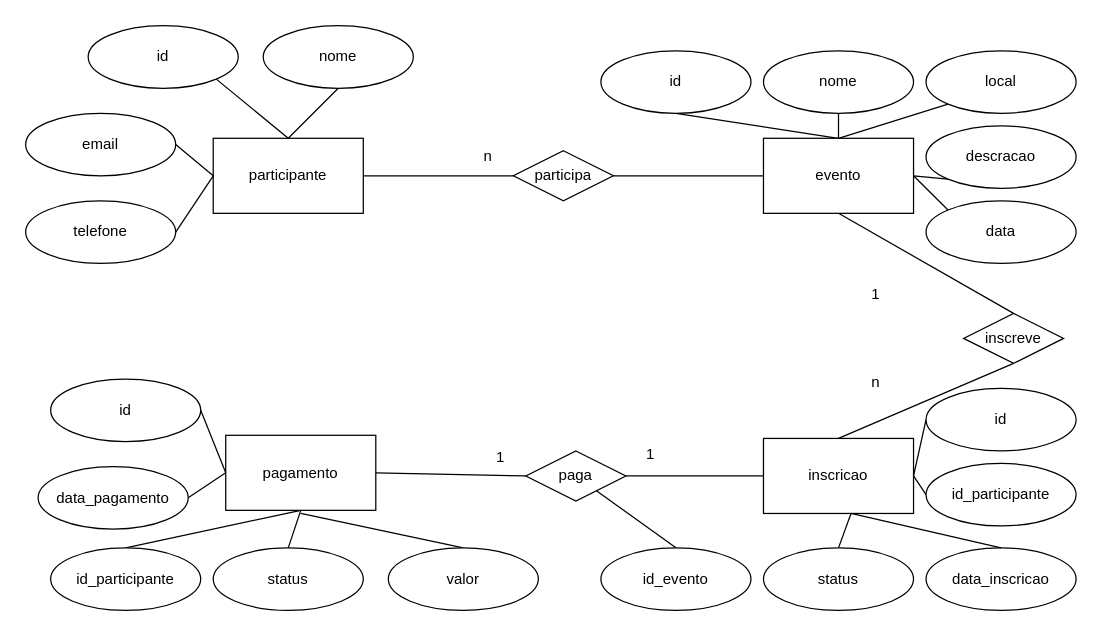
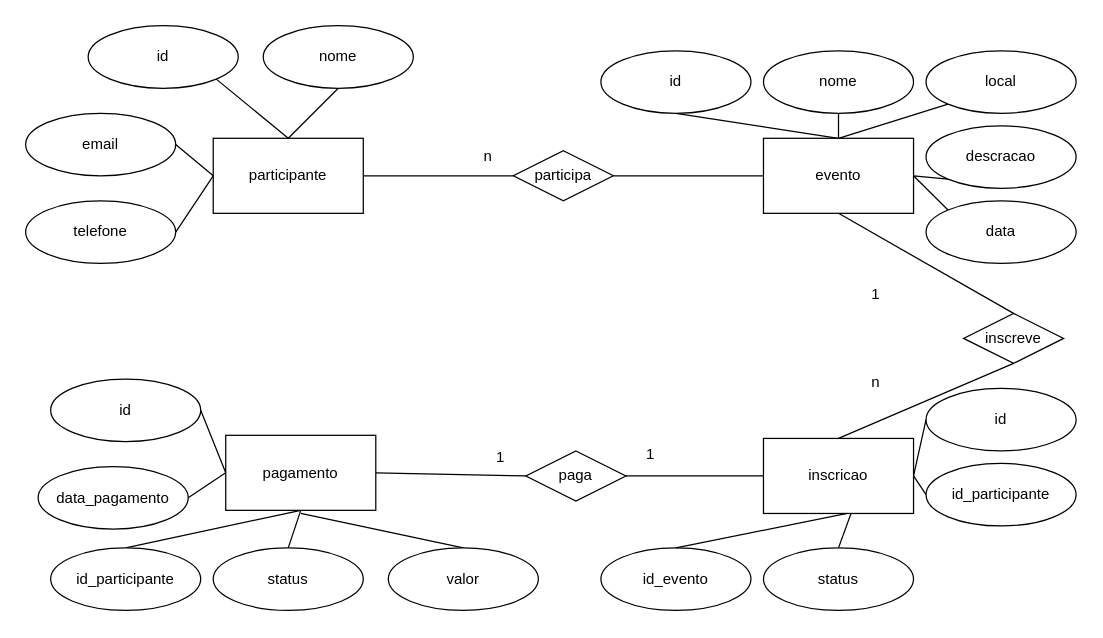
edge "paga" -- "id_evento": now "inscricao" -- "id_evento"
edge "inscricao" -- "data_inscricao": removed
node "data_inscricao": removed
